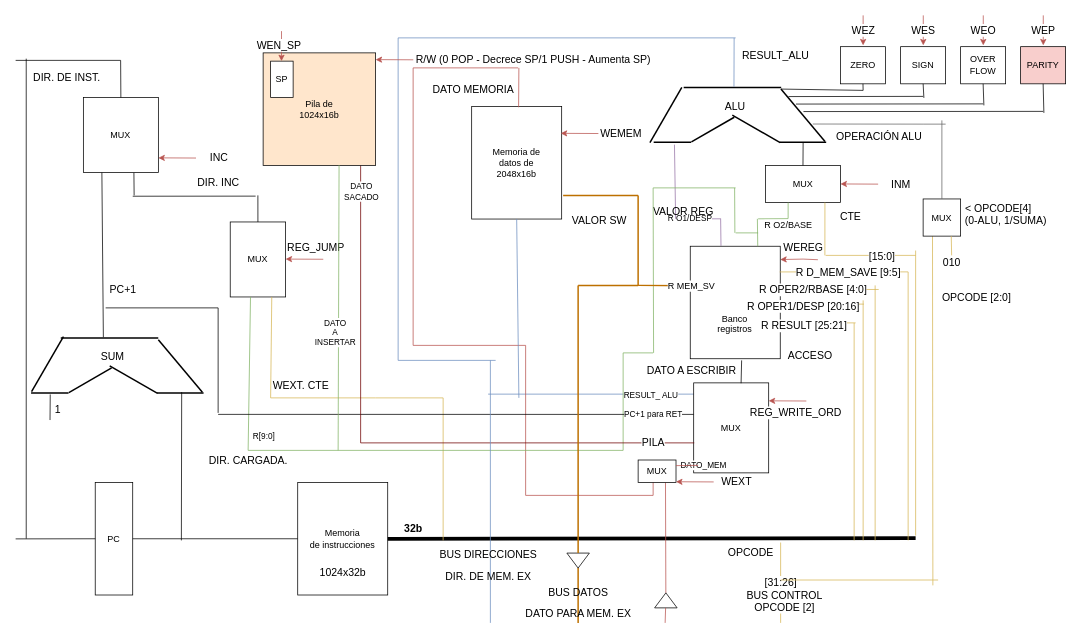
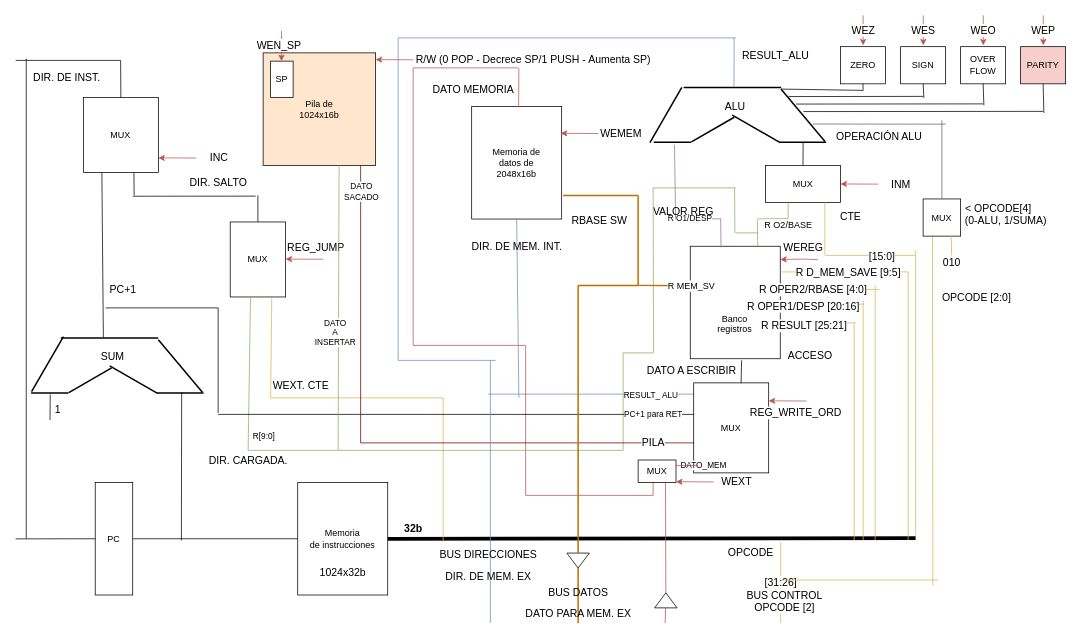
node "DIR. INC": label "DIR. INC" -> "DIR. SALTO"
node "VALOR SW": label "VALOR SW" -> "RBASE SW"
node "DIR. DE MEM. INT.": added
